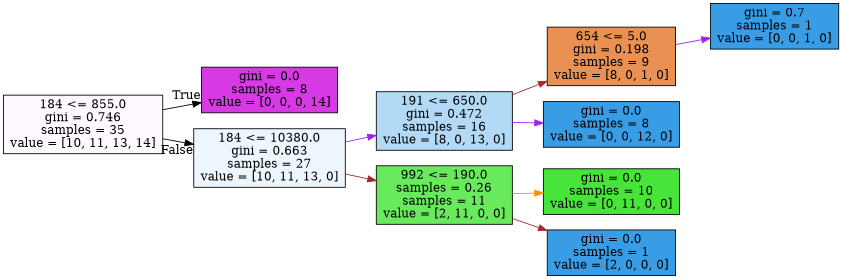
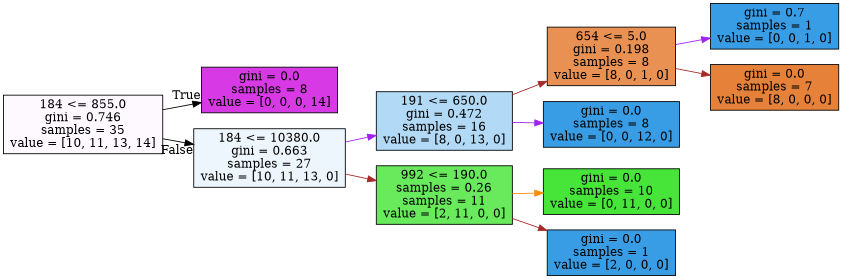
node "654 <= 5.0 gini = 0.198 samples = 9 value = [8, 0, 1, 0]": label "654 <= 5.0 gini = 0.198 samples = 9 value = [8, 0, 1, 0]" -> "654 <= 5.0 gini = 0.198 samples = 8 value = [8, 0, 1, 0]"
node "gini = 0.0 samples = 7 value = [8, 0, 0, 0]": added
